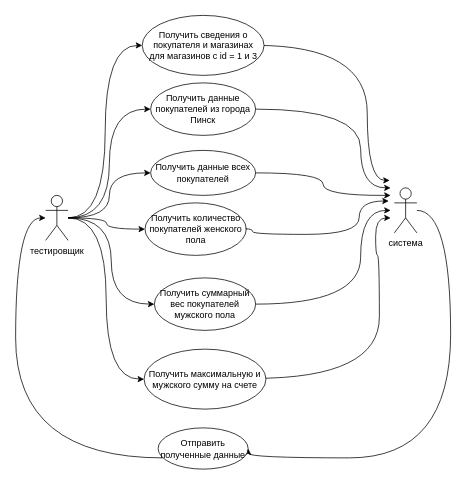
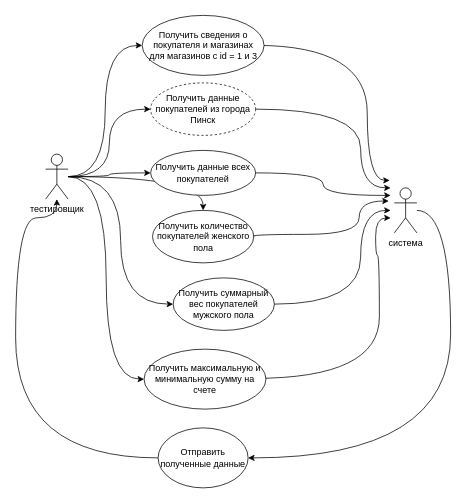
node "Получить данные покупателей из города Пинск": style solid -> dashed
node "тестировщик": moved (57, 218) -> (57, 177)
node "Получить количество покупателей женского пола": moved (195, 229) -> (203, 237)
node "Получить суммарный вес покупателей мужского пола": moved (205, 304) -> (224, 304)
node "Получить максимальную и мужского сумму на счете": label "Получить максимальную и мужского сумму на счете" -> "Получить максимальную и минимальную сумму на счете"
node "Отправить полученные данные": size 90x41 -> 90x60
